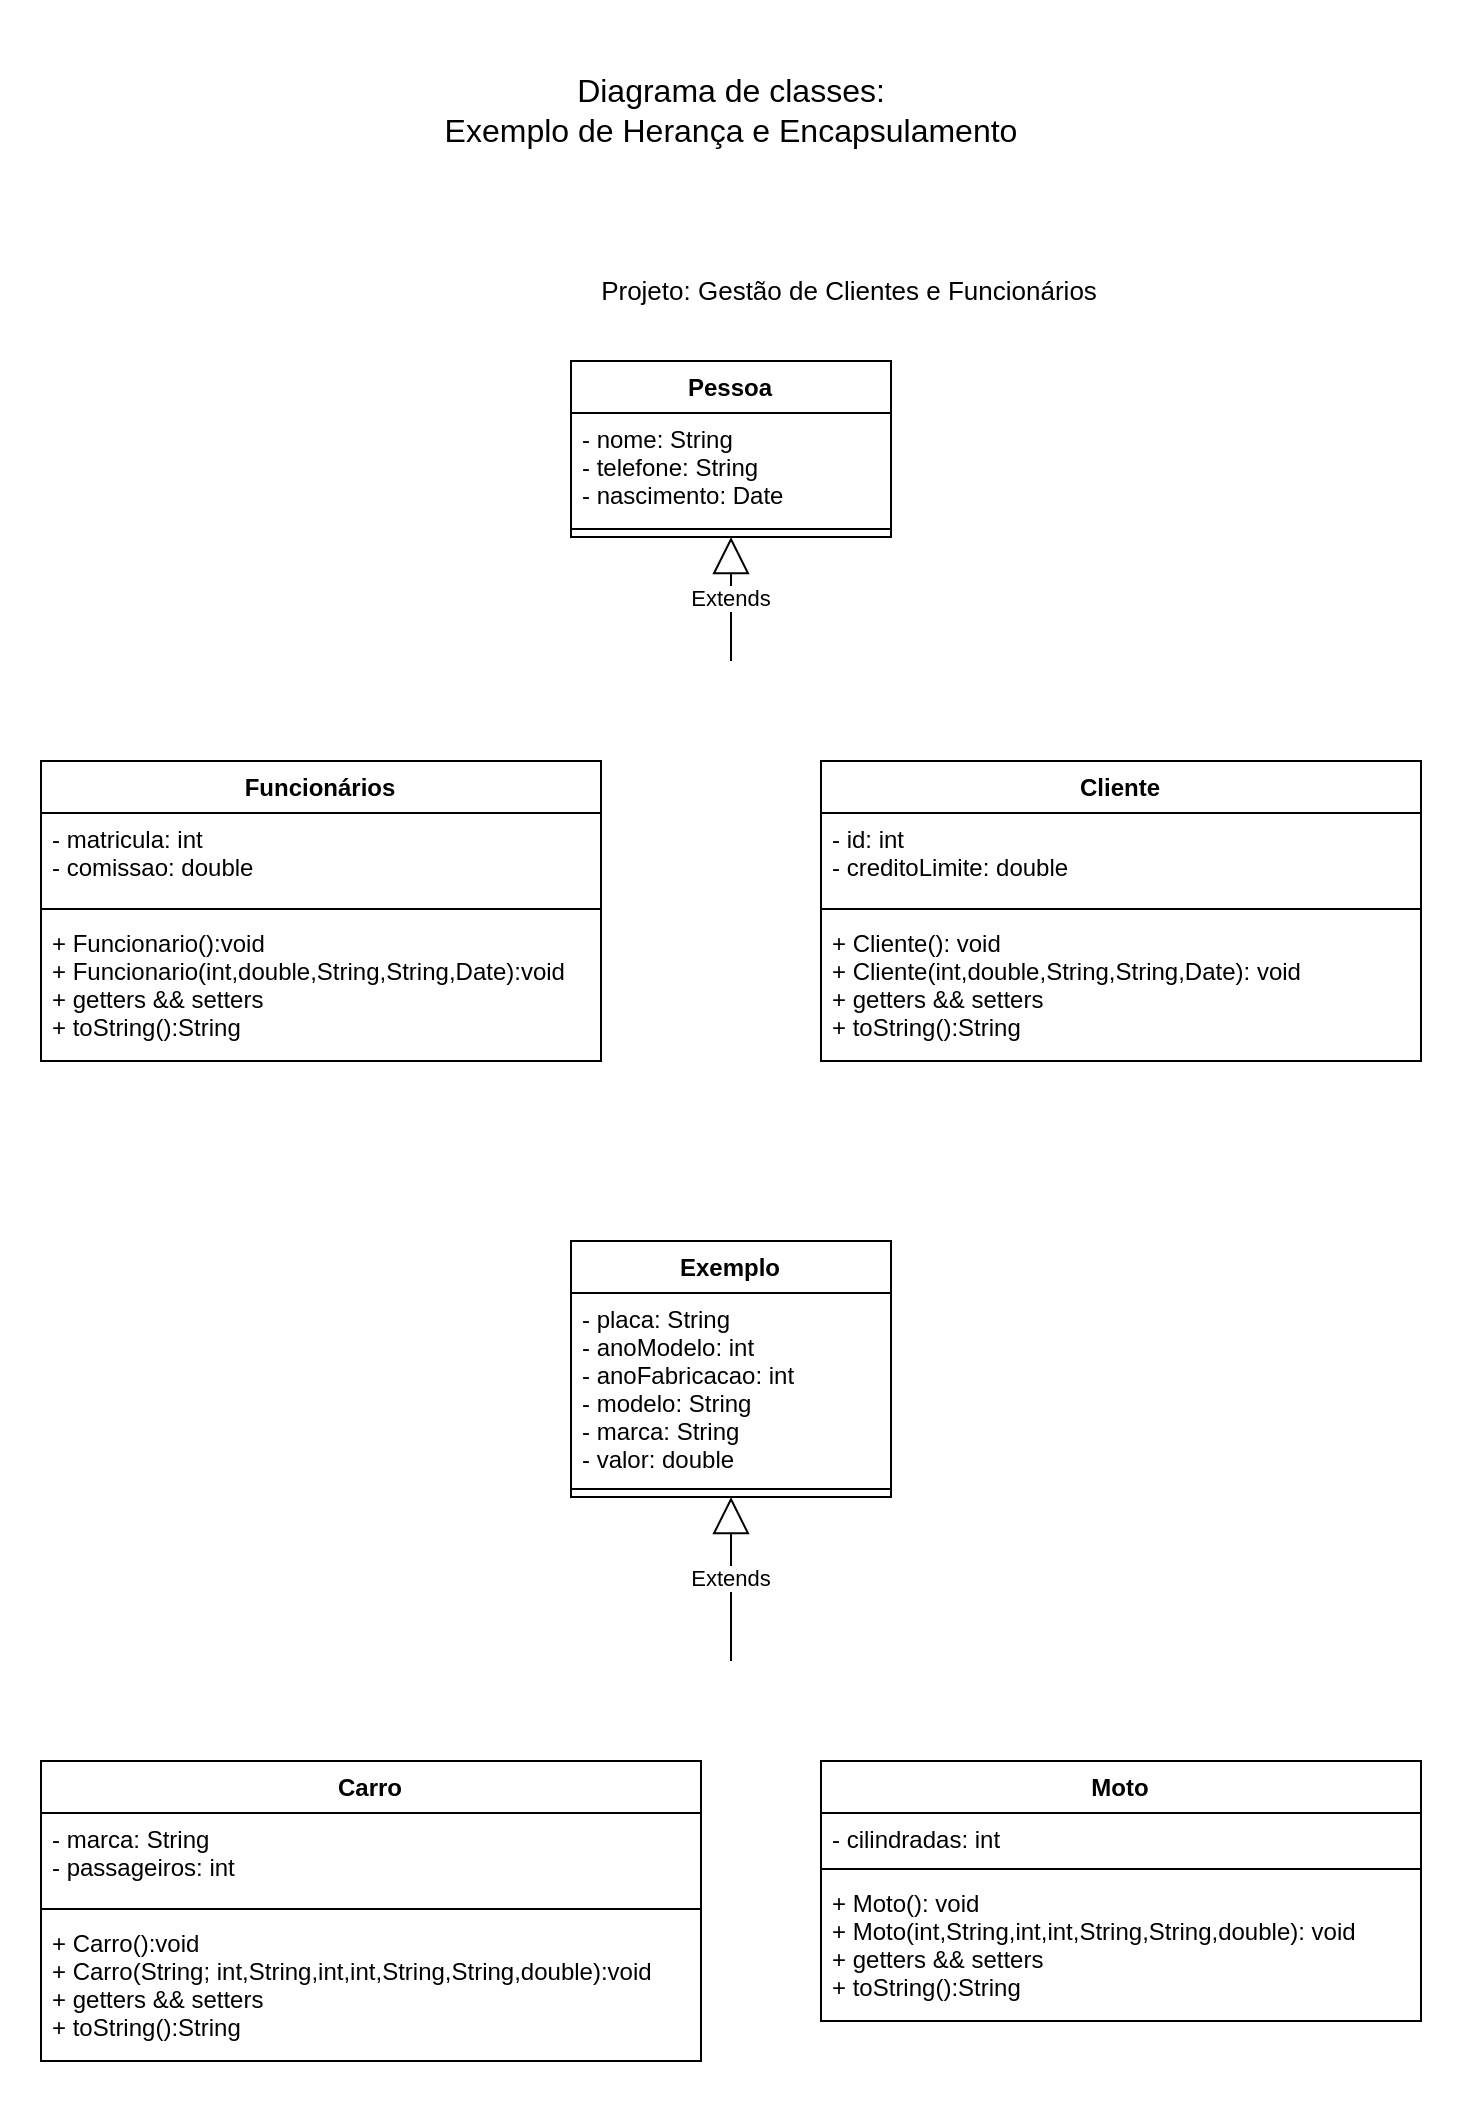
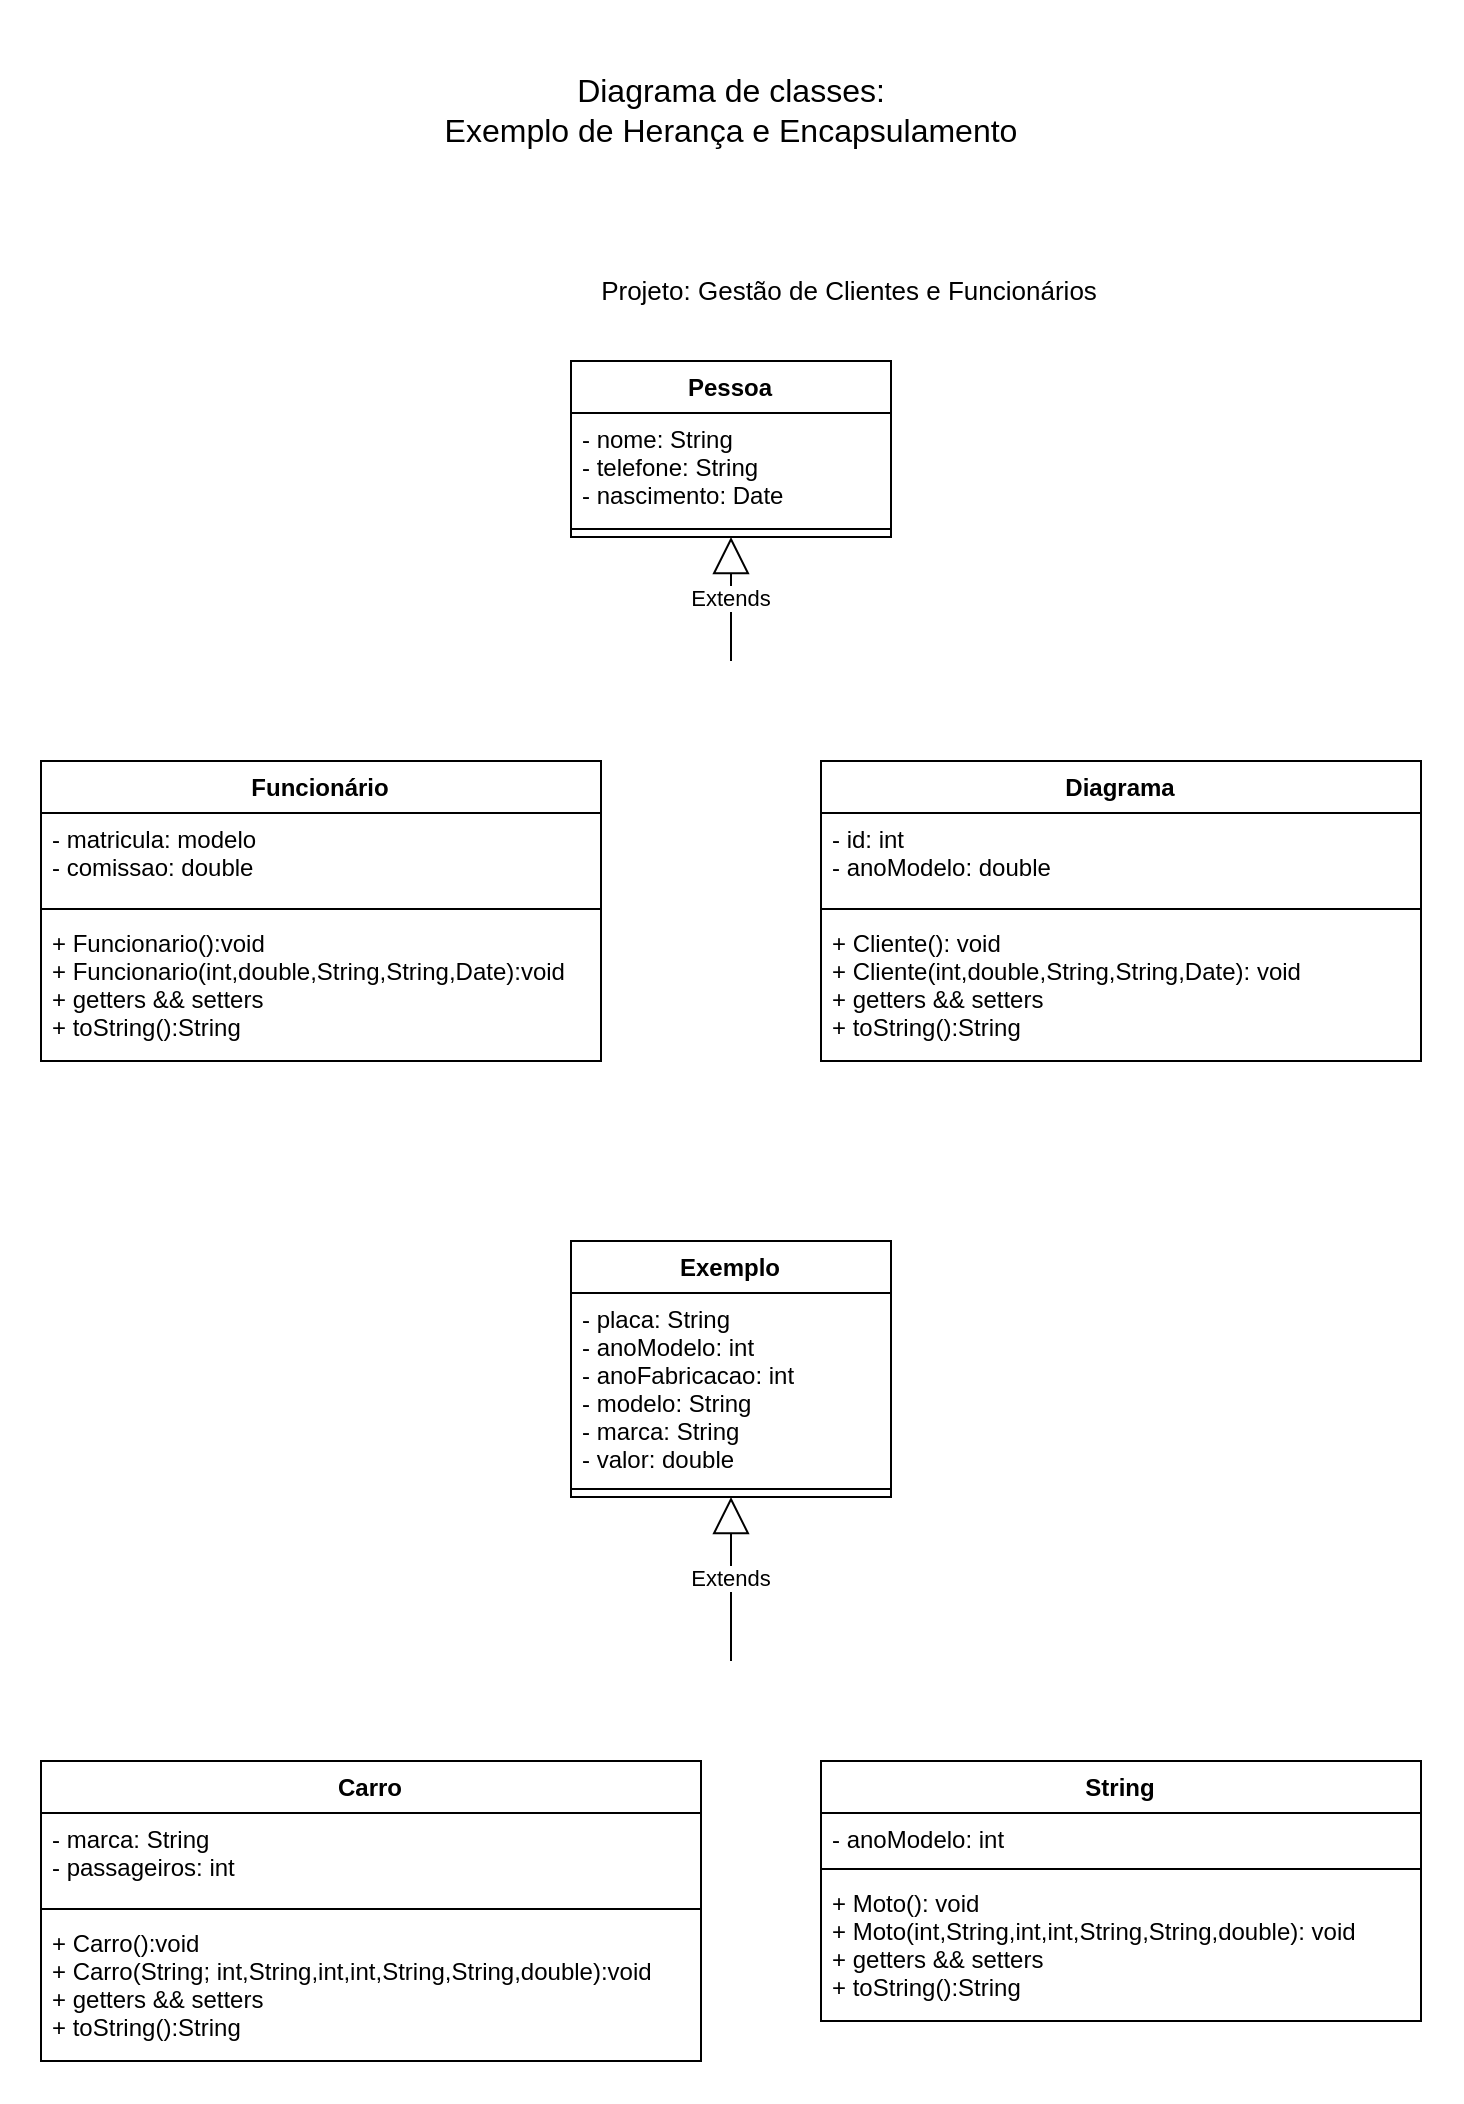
node "Funcionários": label "Funcionários" -> "Funcionário"
node "Cliente": label "Cliente" -> "Diagrama"
node "- matricula: int - comissao: double": label "- matricula: int - comissao: double" -> "- matricula: modelo - comissao: double"
node "- id: int - creditoLimite: double": label "- id: int - creditoLimite: double" -> "- id: int - anoModelo: double"
node "Moto": label "Moto" -> "String"
node "- cilindradas: int": label "- cilindradas: int" -> "- anoModelo: int"
